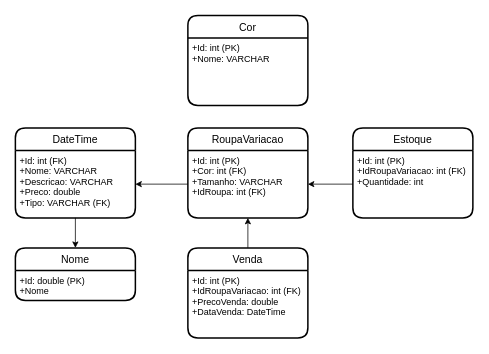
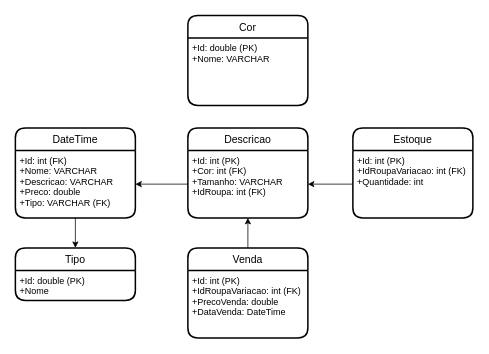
node "+Id: int (PK) +Nome: VARCHAR": label "+Id: int (PK) +Nome: VARCHAR" -> "+Id: double (PK) +Nome: VARCHAR"
node "RoupaVariacao": label "RoupaVariacao" -> "Descricao"
node "Nome": label "Nome" -> "Tipo"
